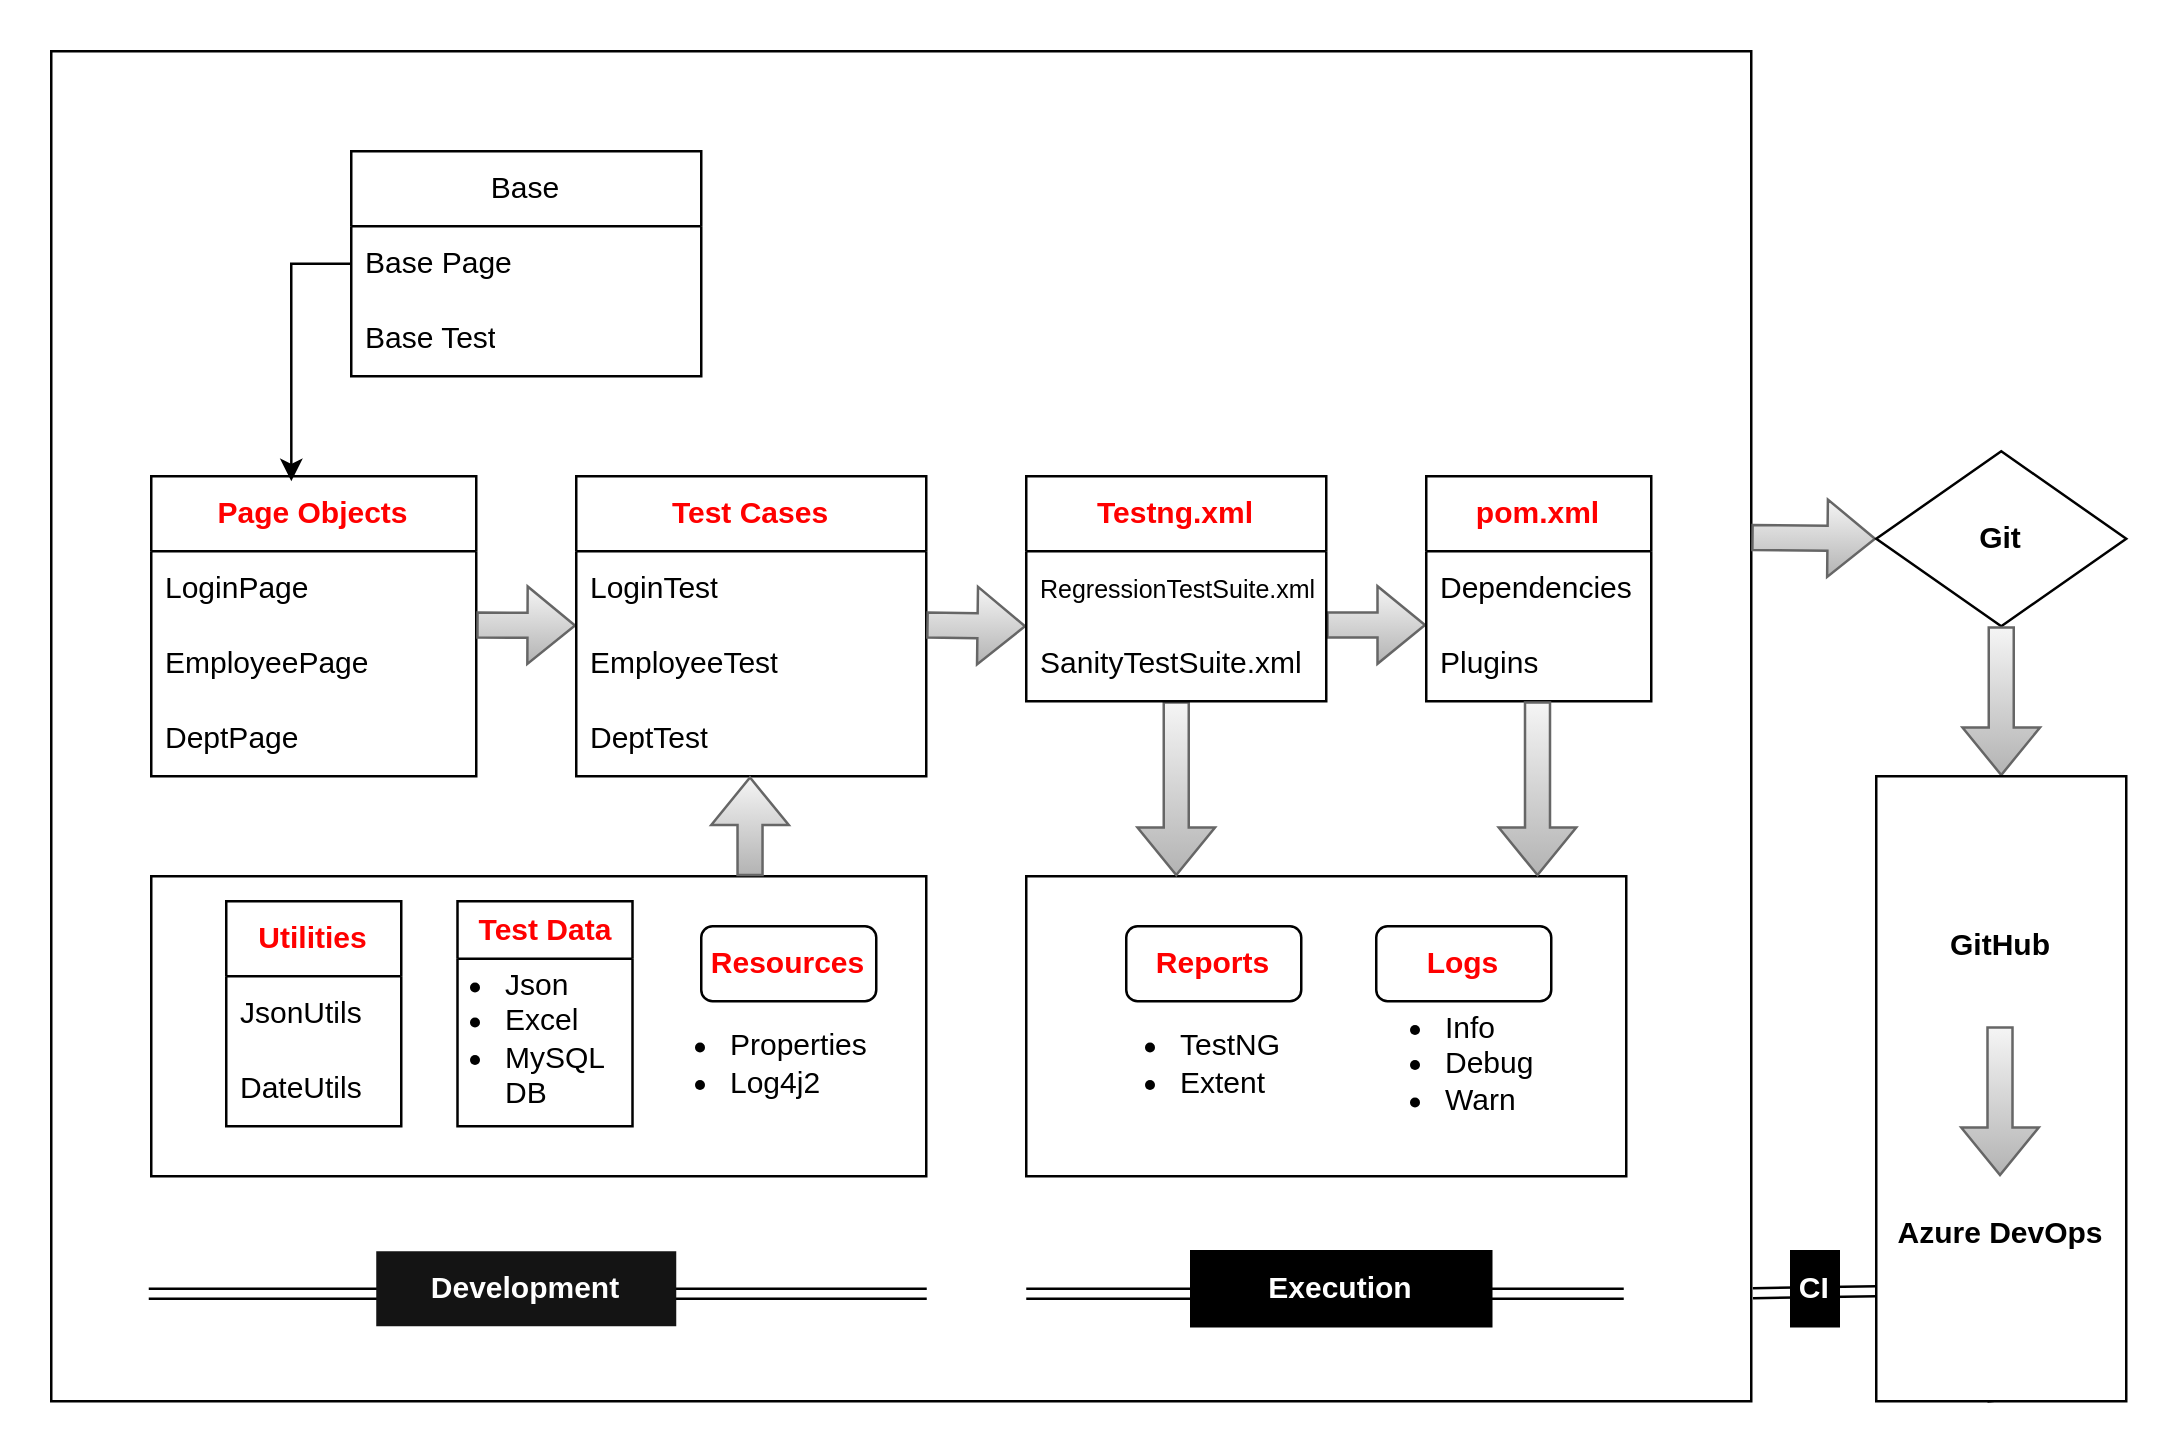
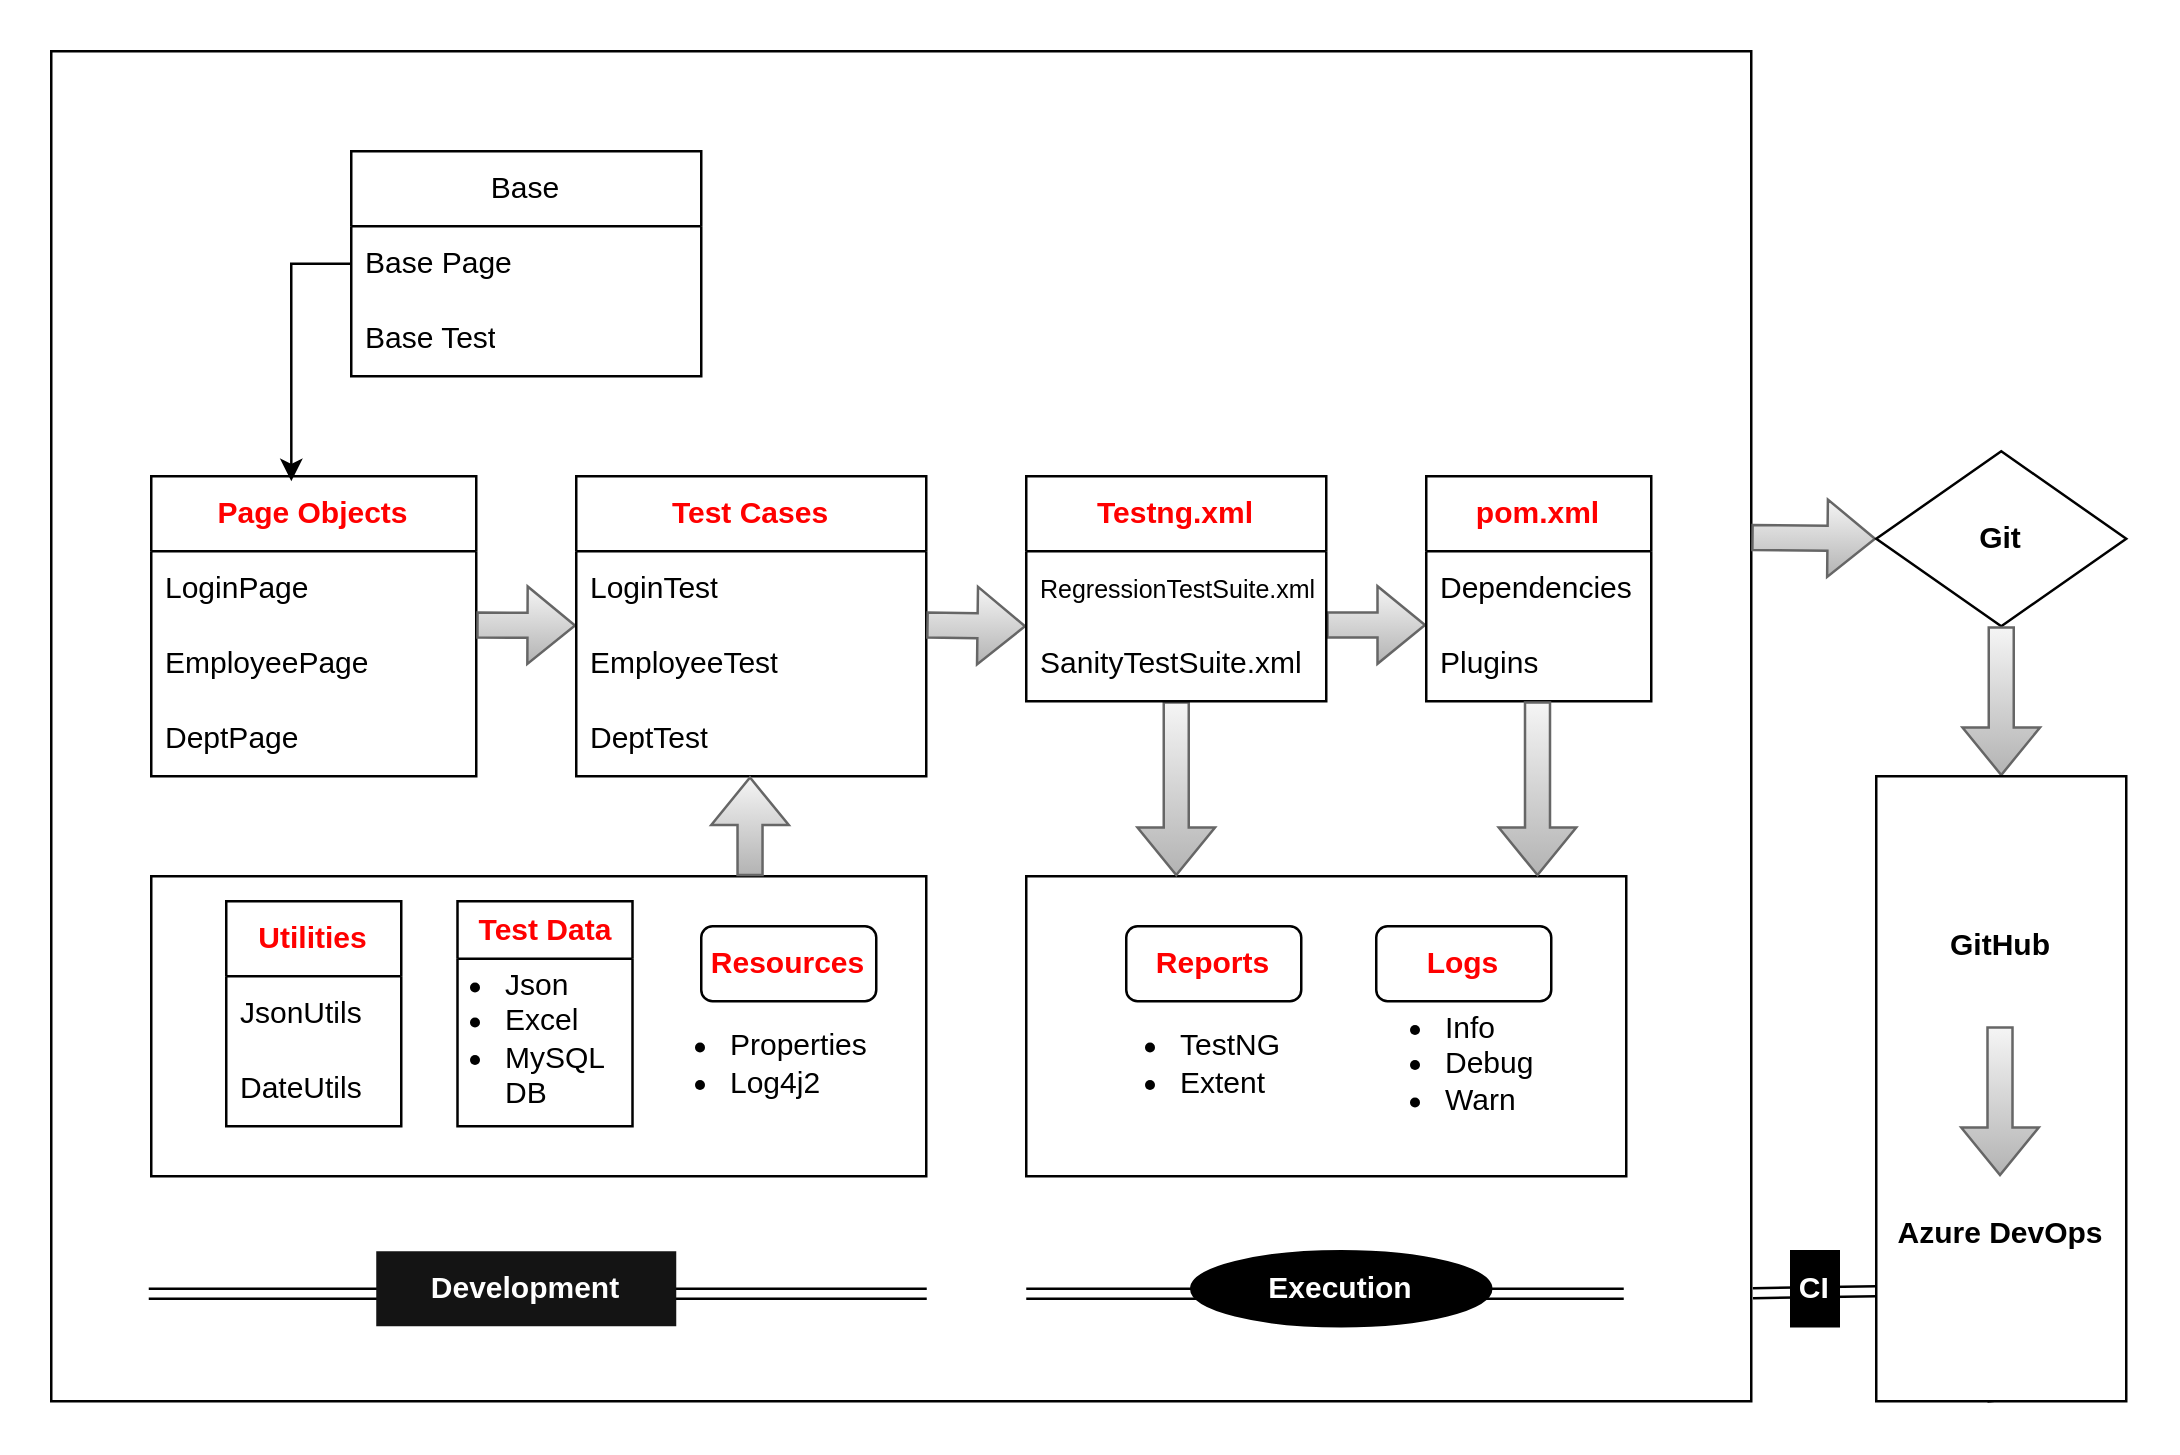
node "Execution": shape rectangle -> ellipse
